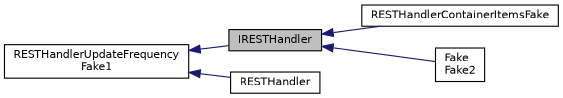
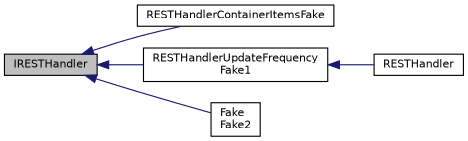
edge "IRESTHandler" -> "RESTHandlerUpdateFrequency Fake1": reversed
